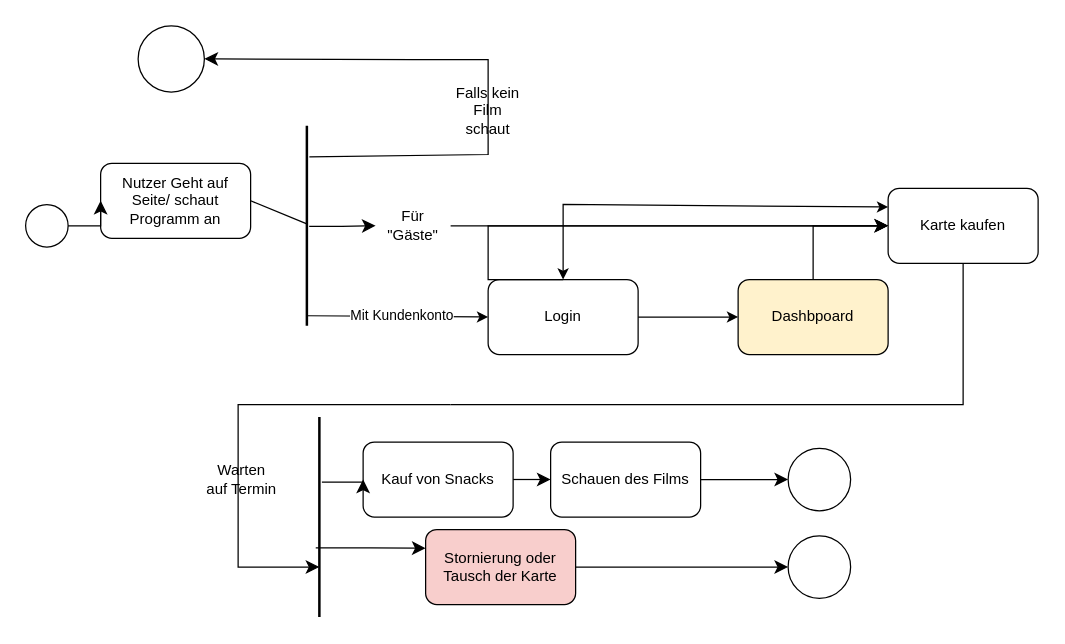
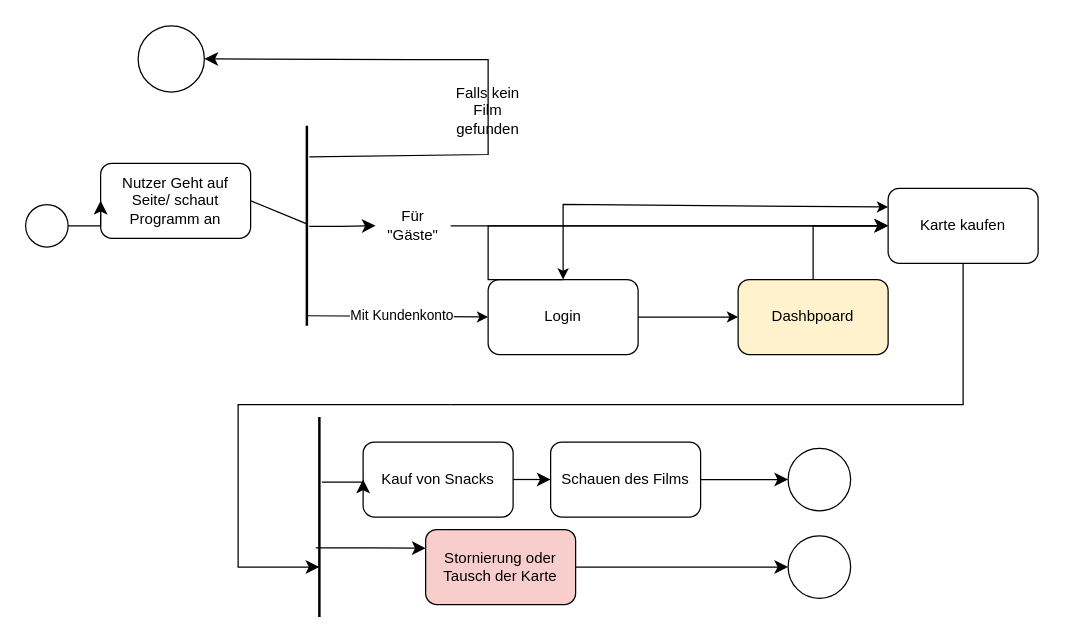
node "Falls kein Film schaut": label "Falls kein Film schaut" -> "Falls kein Film gefunden"
node "Warten auf Termin": removed
